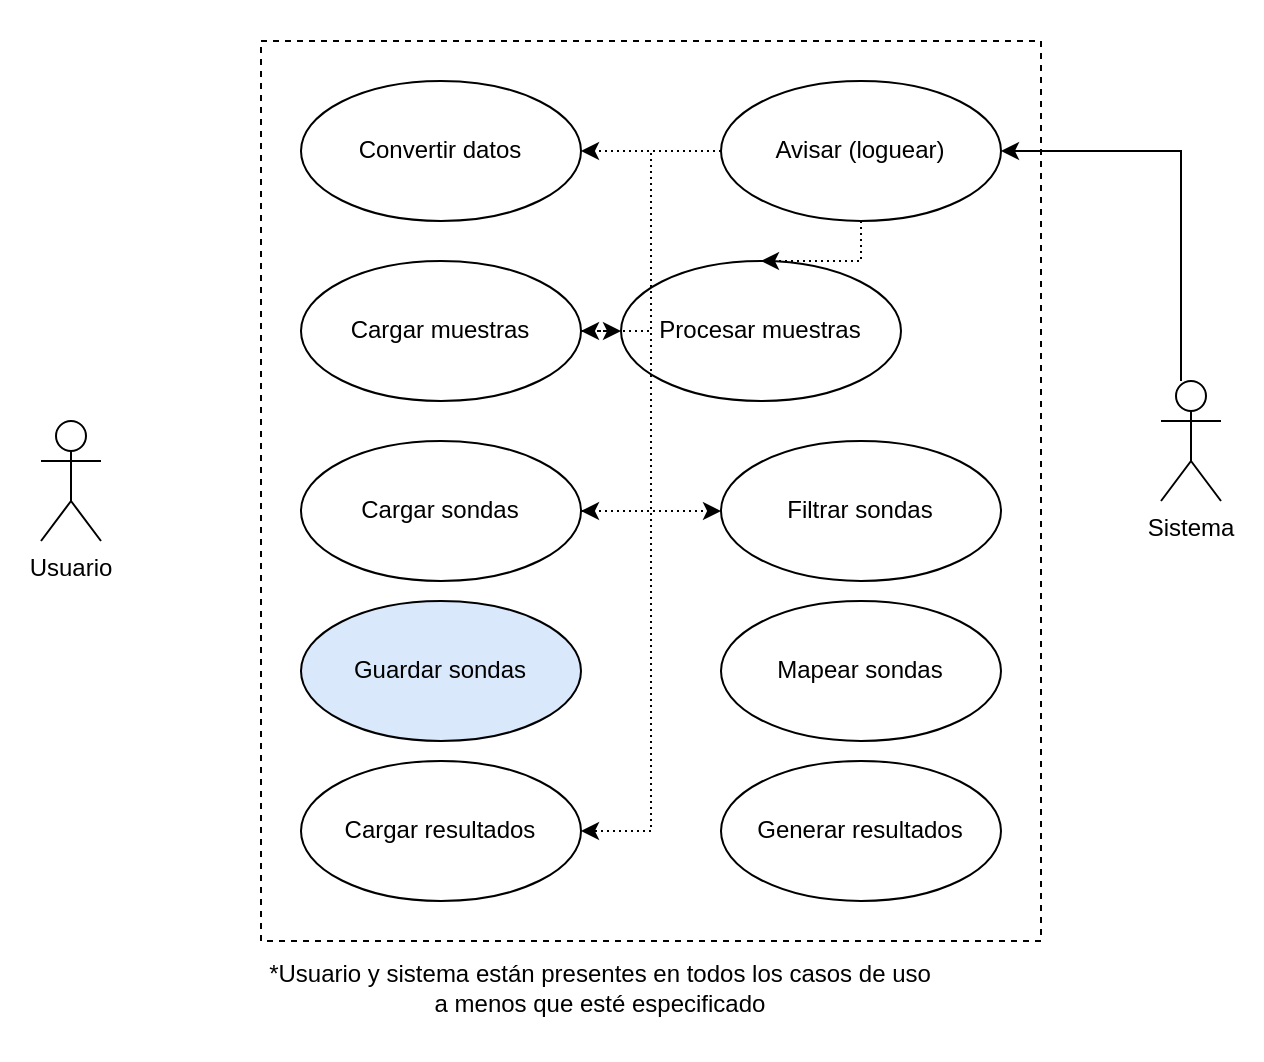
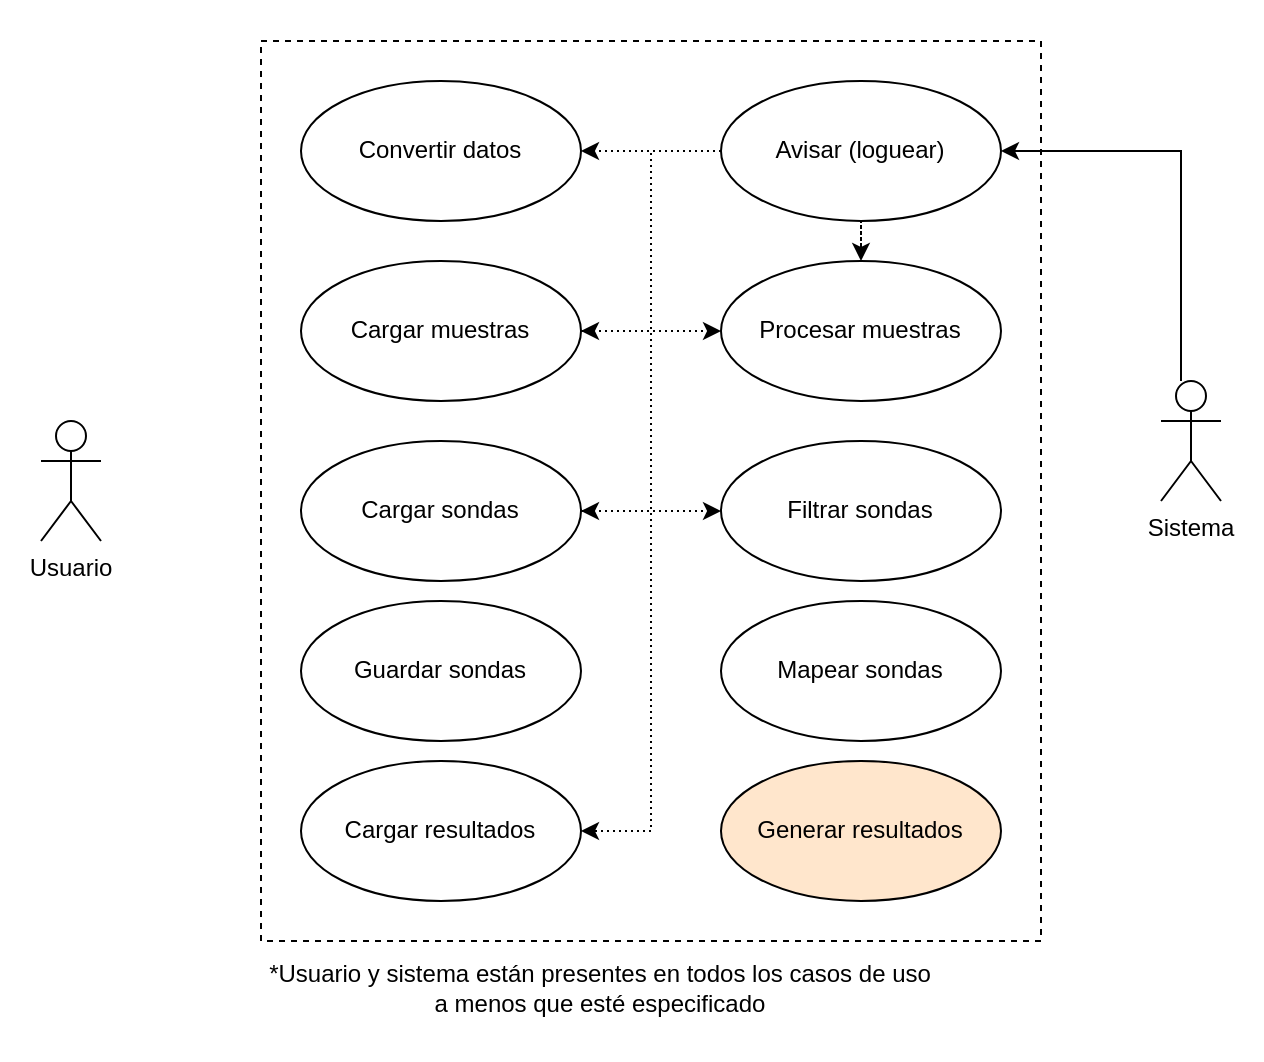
node "Procesar muestras": moved (761, 331) -> (861, 331)
node "Guardar sondas": fillcolor #dae8fc -> #ffffff
node "Generar resultados": fillcolor #ffffff -> #ffe6cc
